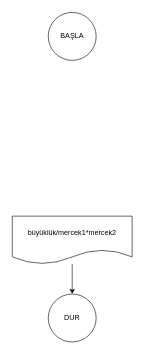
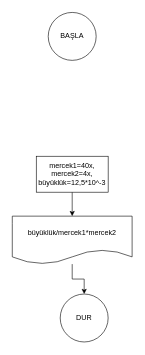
node "mercek1=40x, mercek2=4x, büyüklük=12,5*10^-3": added
edge "mercek1=40x, mercek2=4x, büyüklük=12,5*10^-3" -> "büyüklük/mercek1*mercek2": added
node "DUR": moved (72, 318) -> (84, 318)
